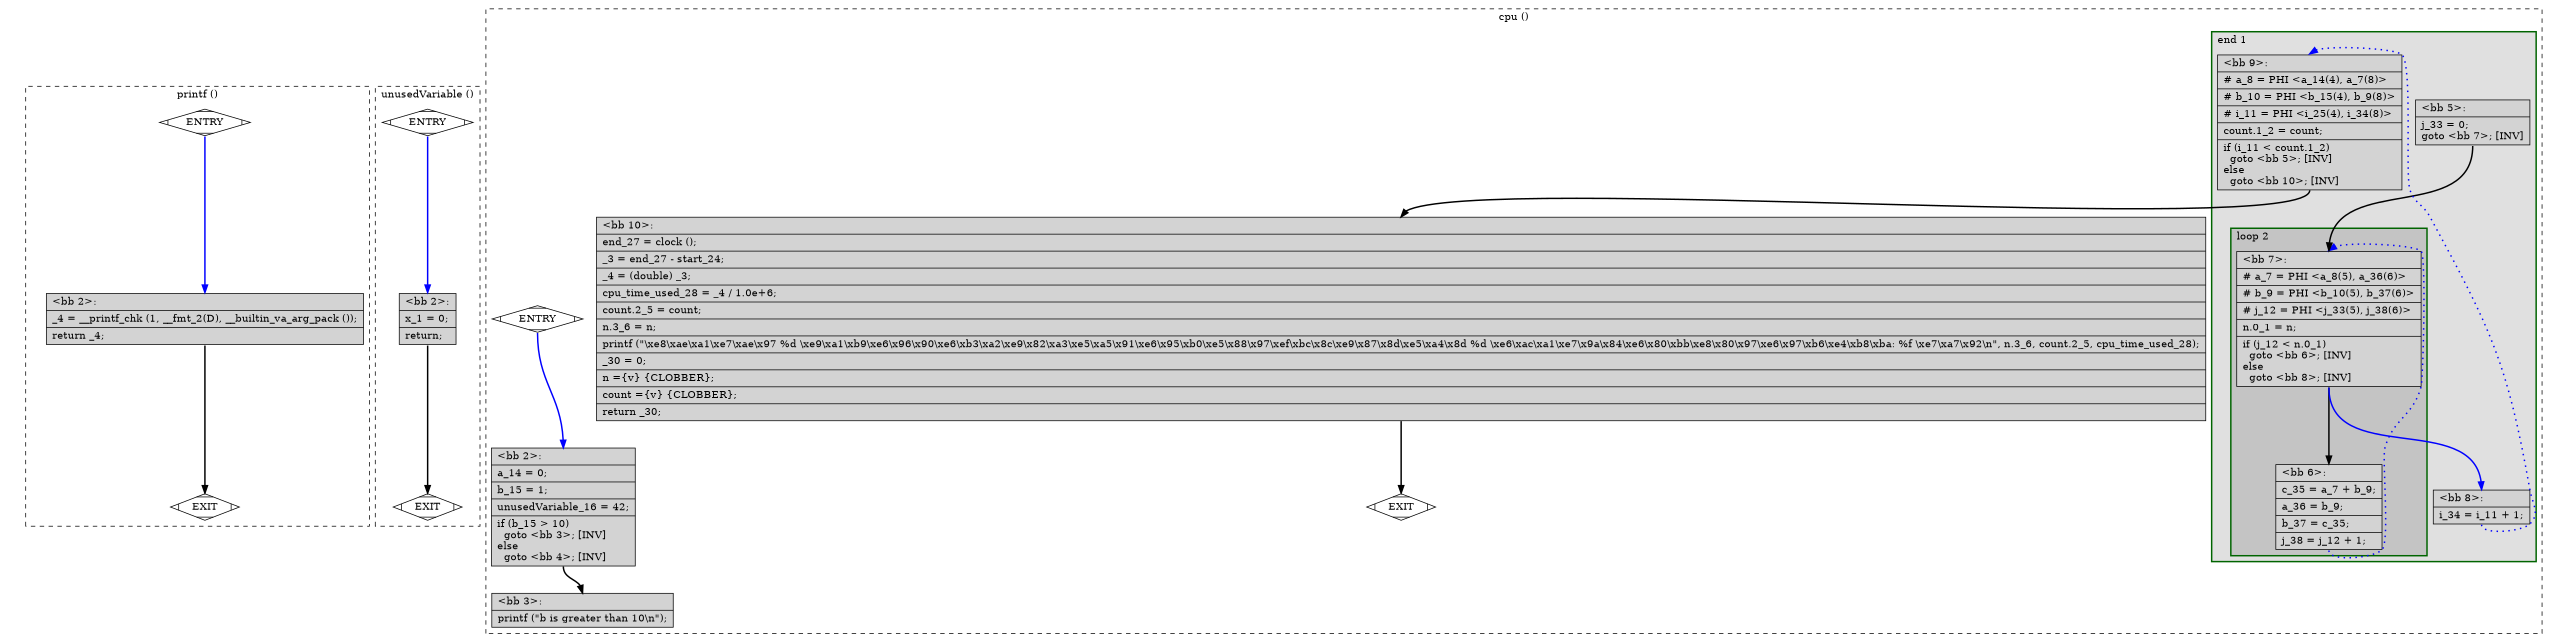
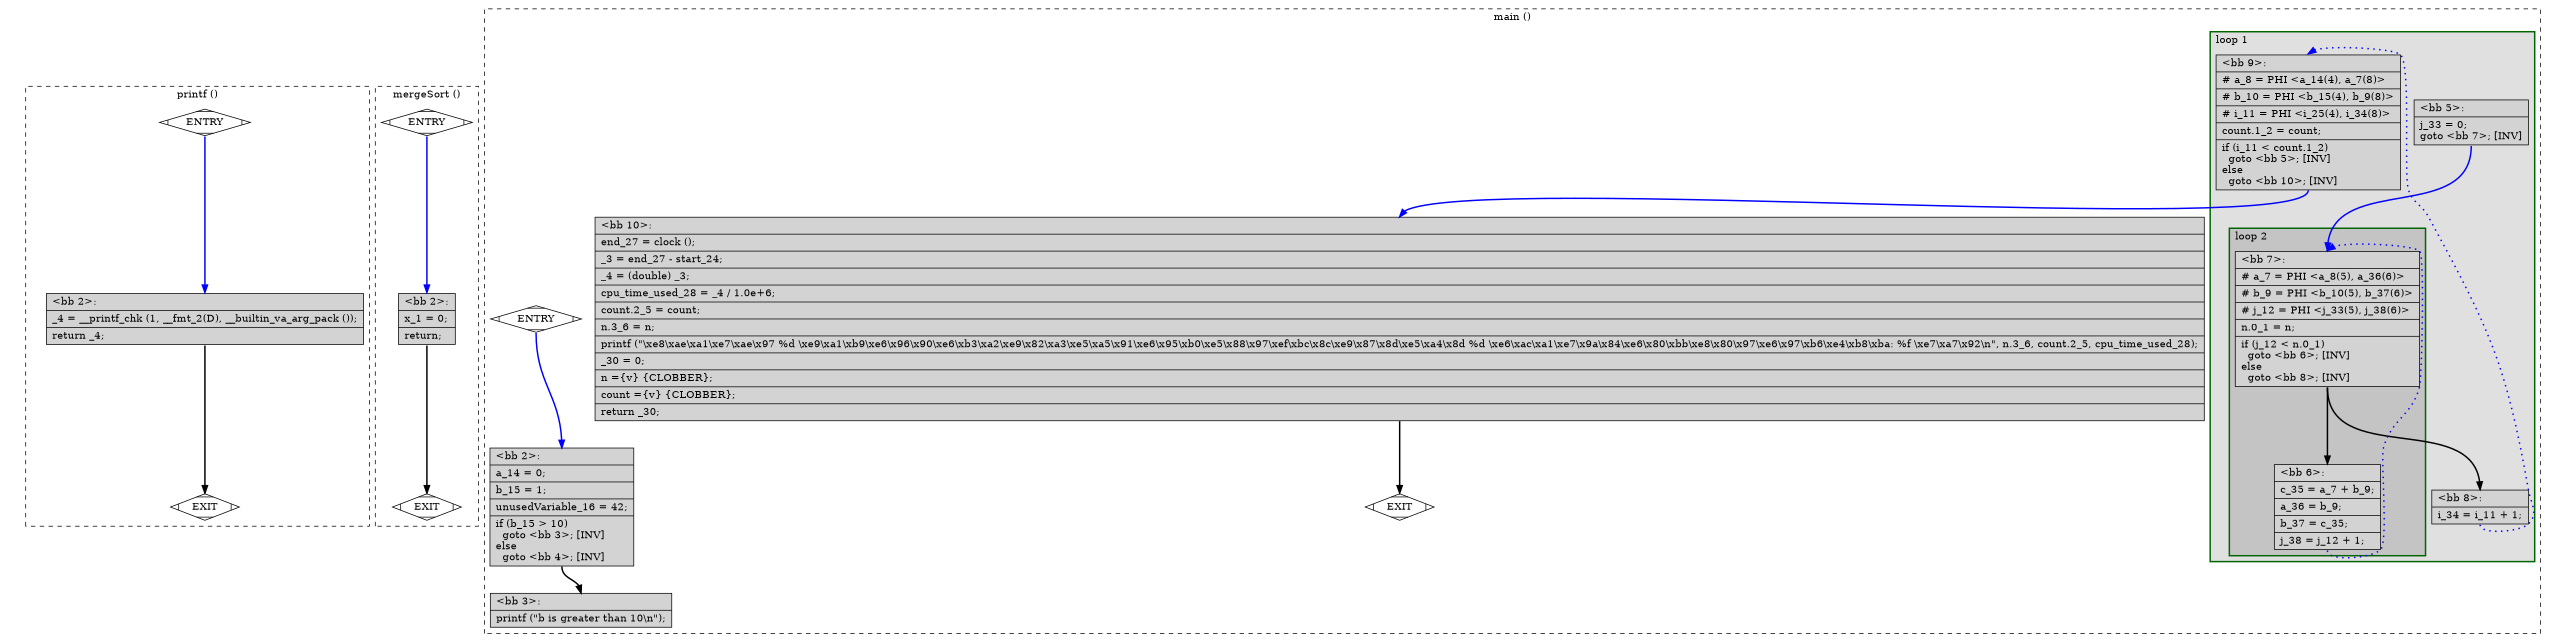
cluster "cpu ()": label "cpu ()" -> "main ()"
cluster "end 1": label "end 1" -> "loop 1"
cluster "unusedVariable ()": label "unusedVariable ()" -> "mergeSort ()"
edge "<bb 5>:" -> "<bb 7>:": color black -> blue
edge "<bb 9>:" -> "<bb 10>:": color black -> blue
edge "<bb 7>:" -> "<bb 8>:": color blue -> black
